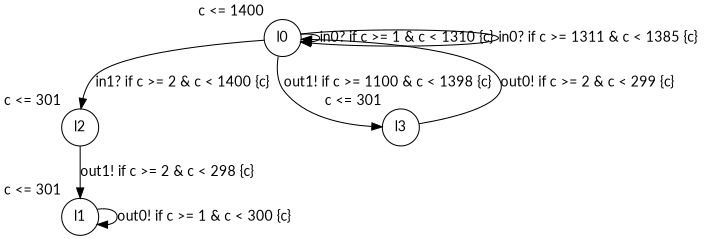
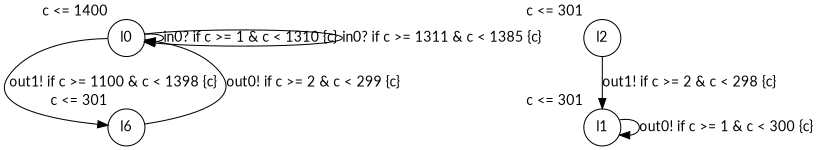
edge "l0 c <= 1400" -> "l2 c <= 301": removed, label "in1? if c >= 2 & c < 1400 {c}"
node "l3 c <= 301": label "l3 c <= 301" -> "l6 c <= 301"
